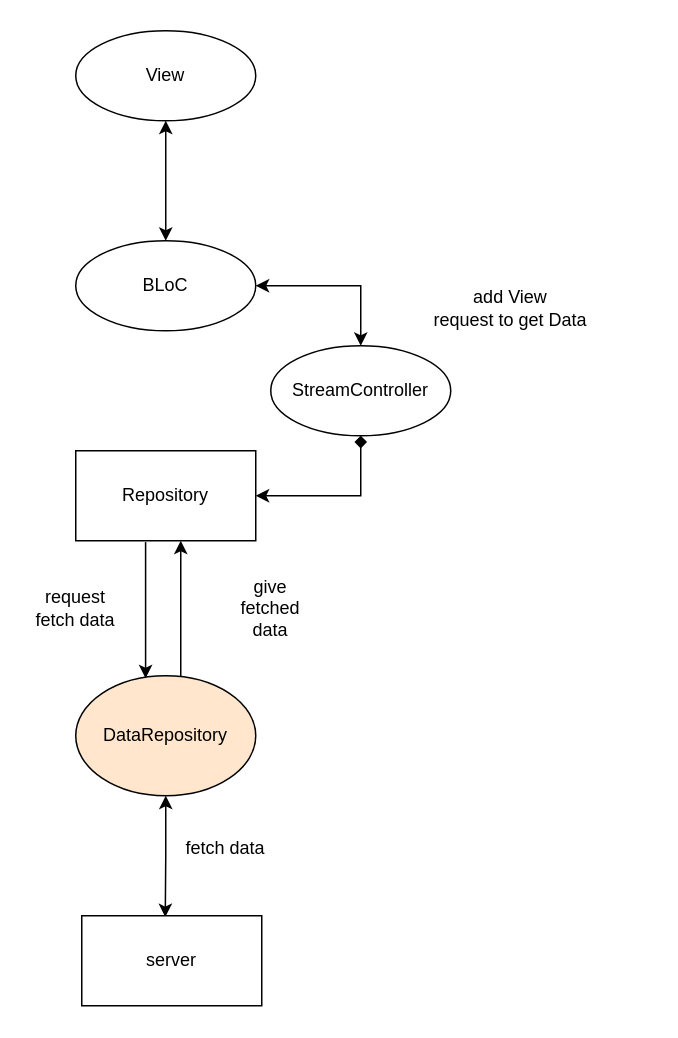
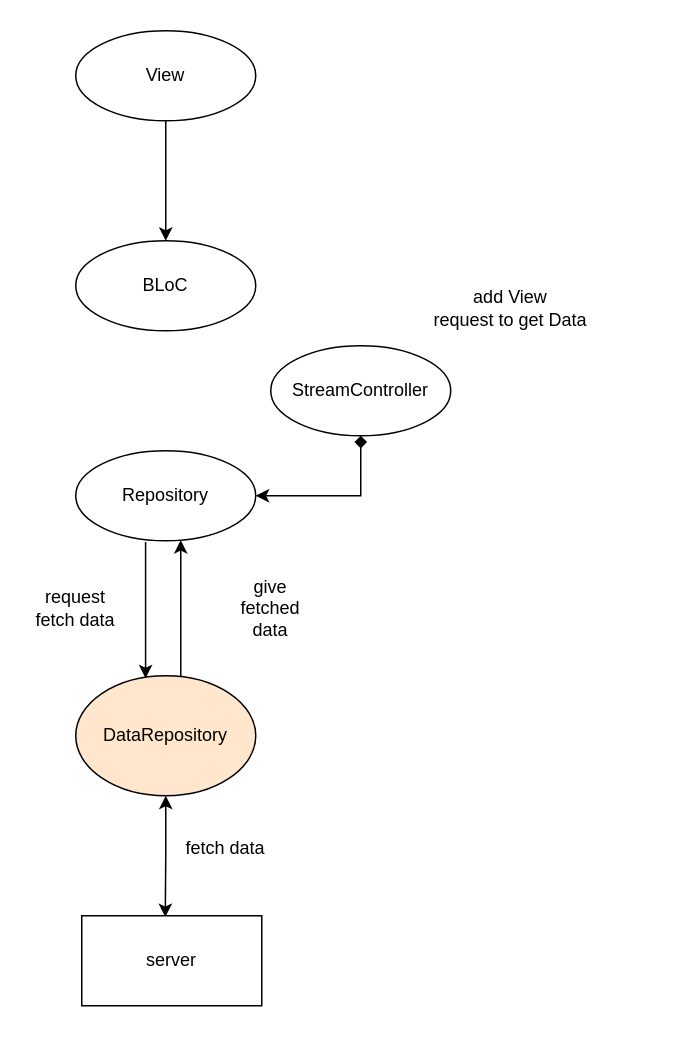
edge "View" -- "BLoC": arrowhead classic -> none
edge "BLoC" -- "StreamController": removed
node "Repository": shape rectangle -> ellipse
